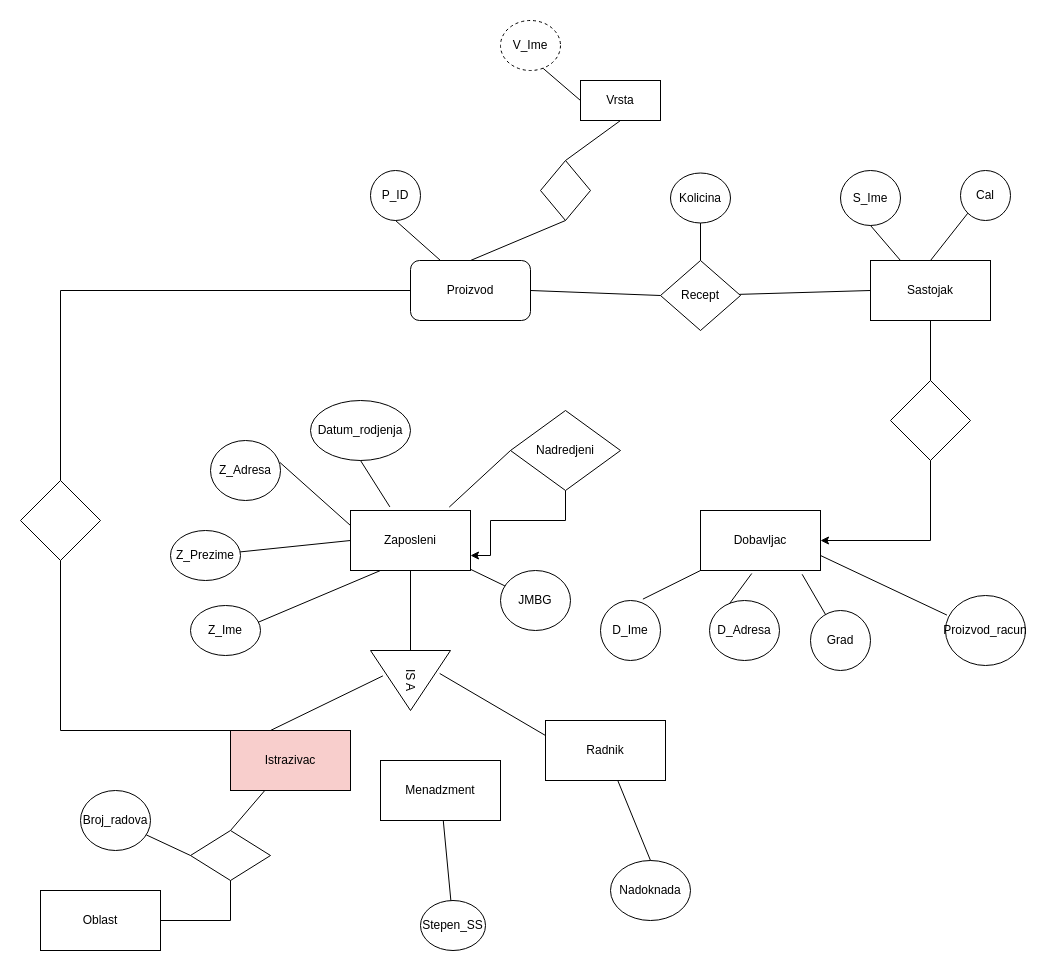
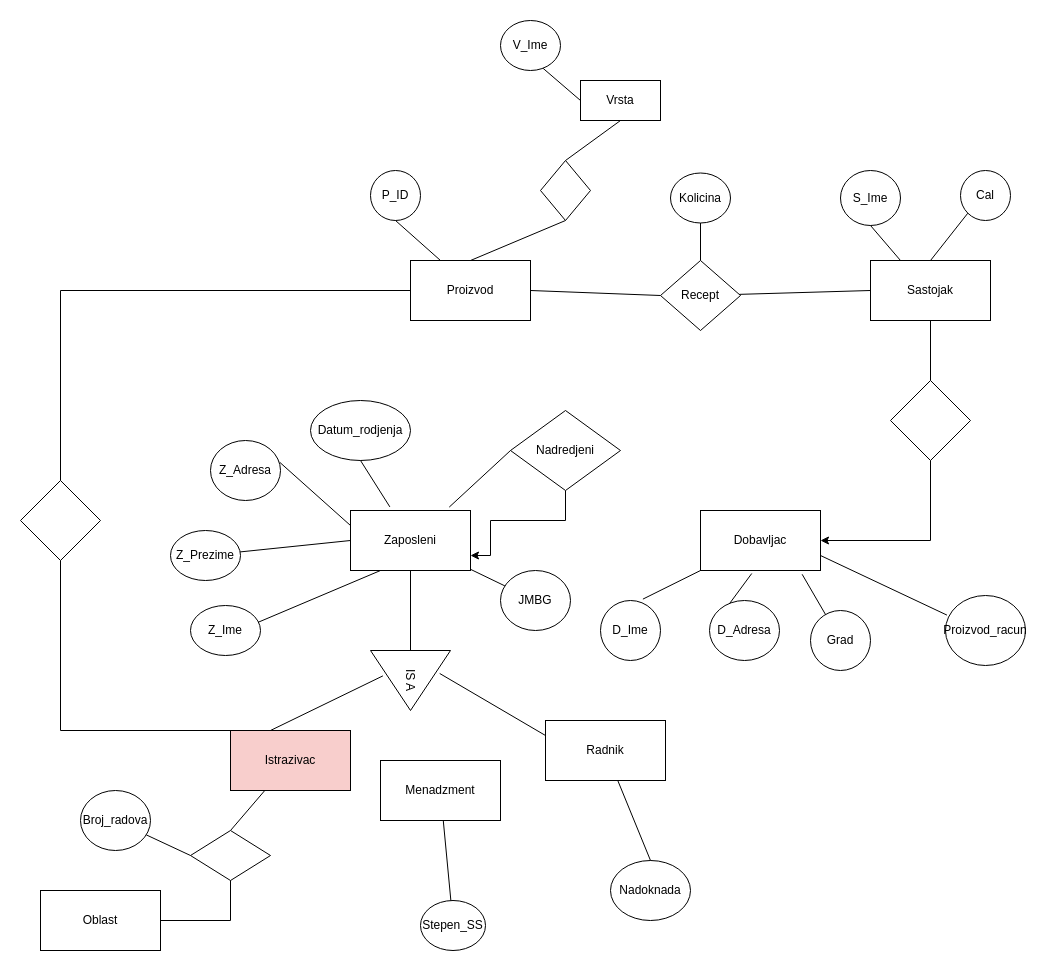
node "V_Ime": style dashed -> solid
node "Proizvod": shape rounded rectangle -> rectangle
